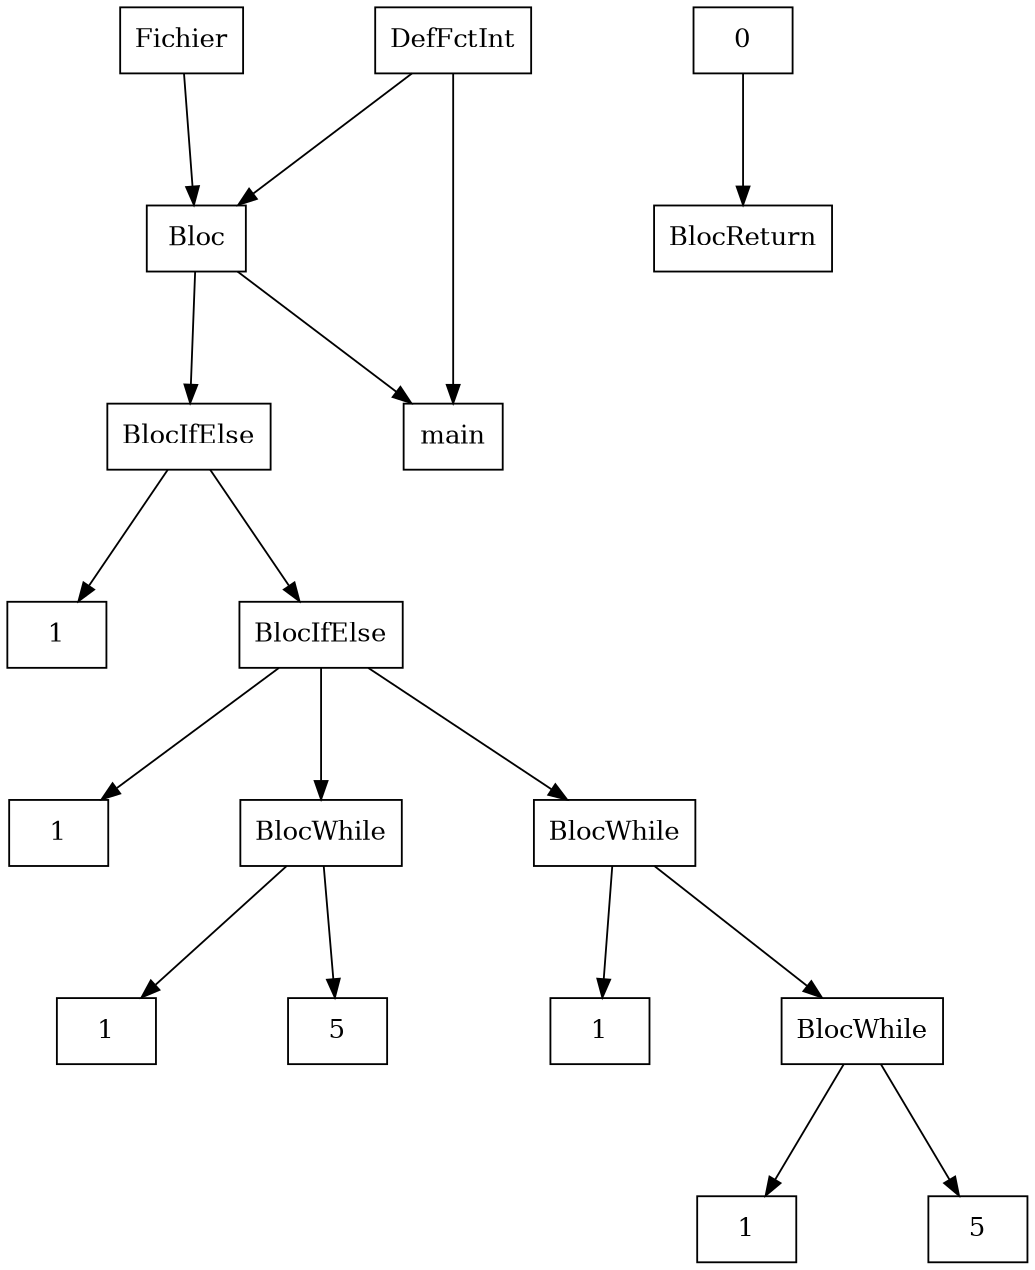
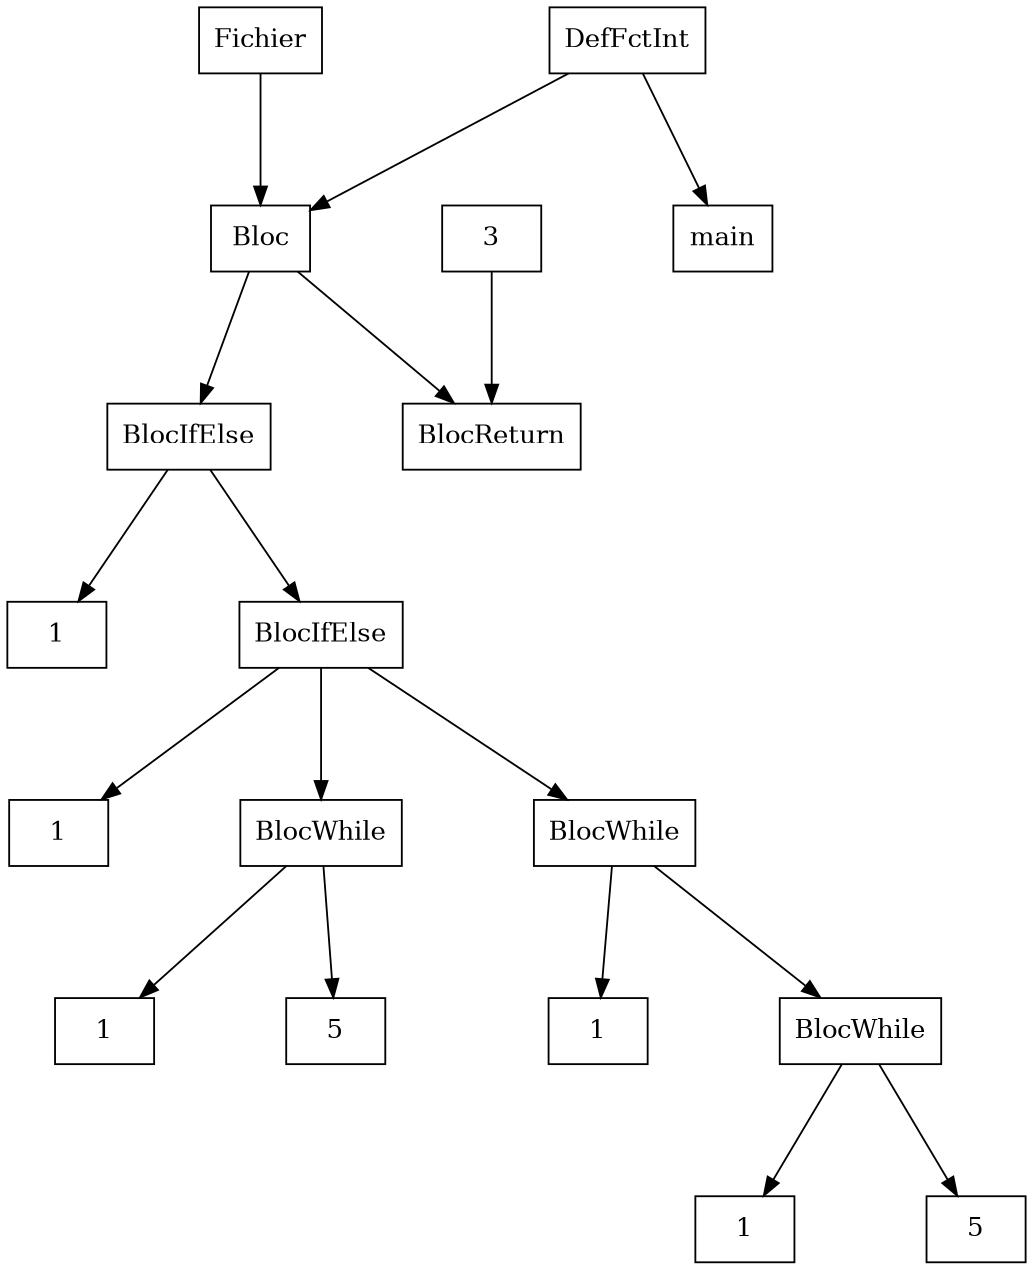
node "0": label "0" -> "3"
edge "Bloc" -> "main": now "Bloc" -> "BlocReturn"
